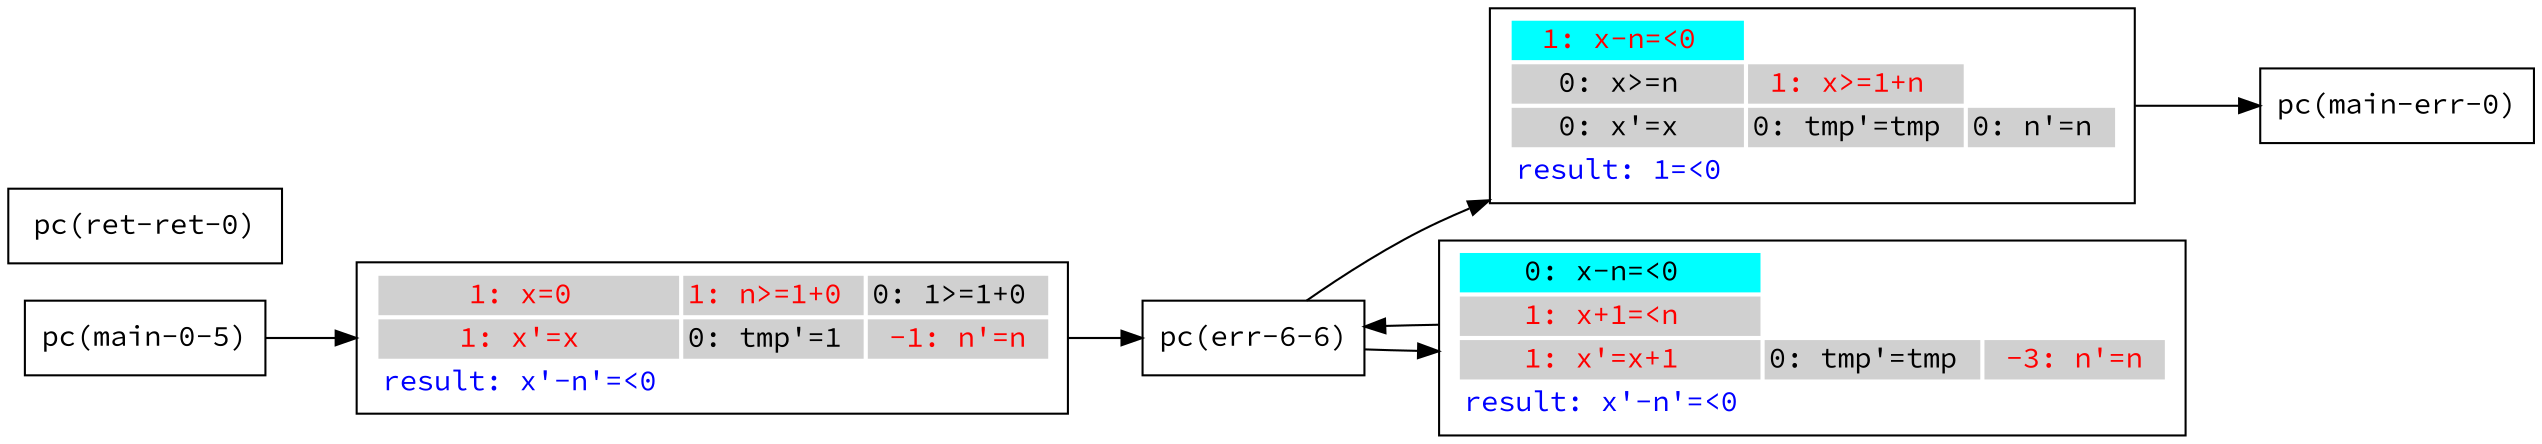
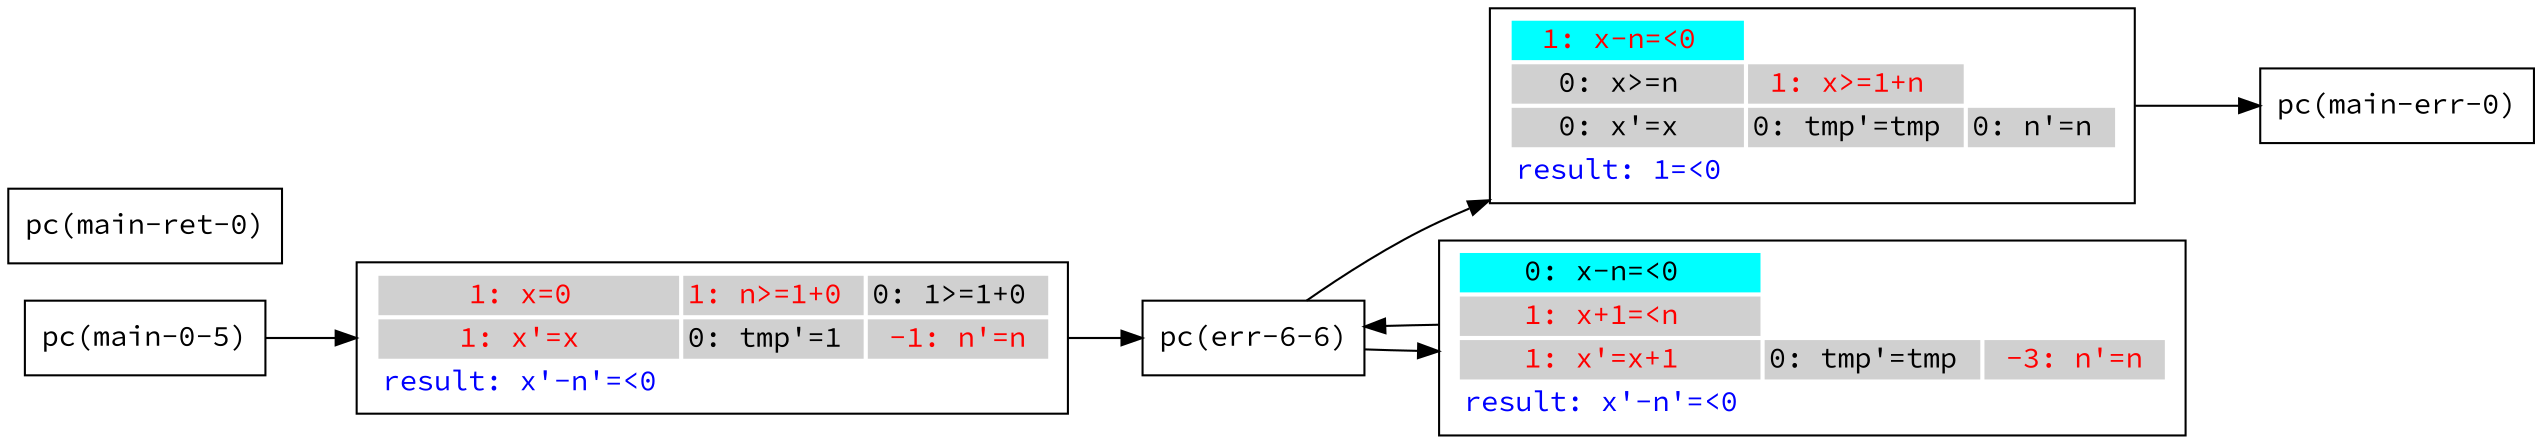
node "pc(ret-ret-0)": label "pc(ret-ret-0)" -> "pc(main-ret-0)"
